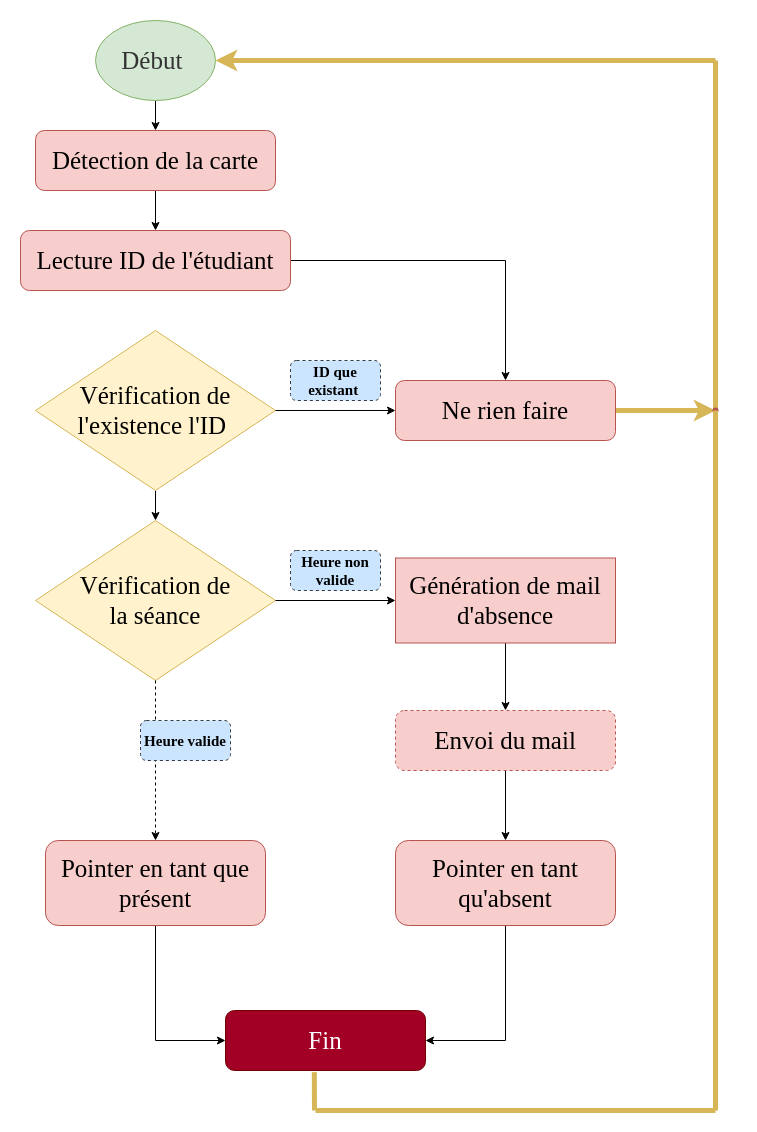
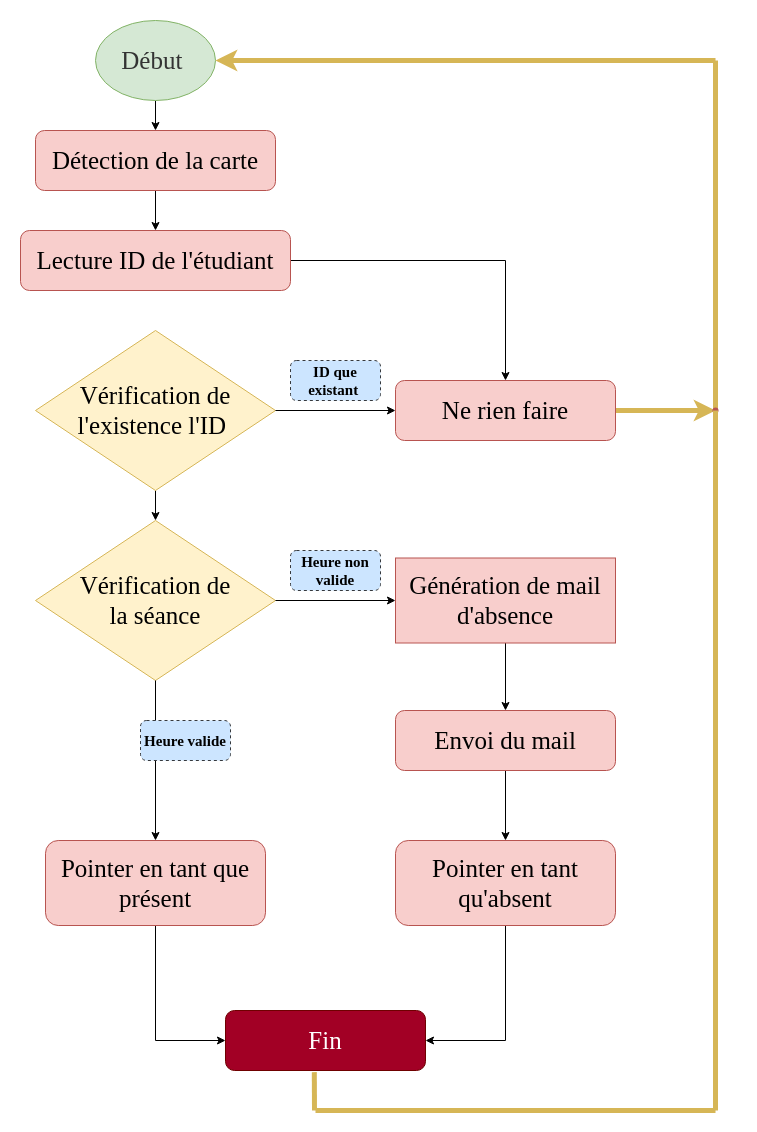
node "Envoi du mail": style dashed -> solid
edge "Vérification de la séance" -> "Pointer en tant que présent": style dashed -> solid
